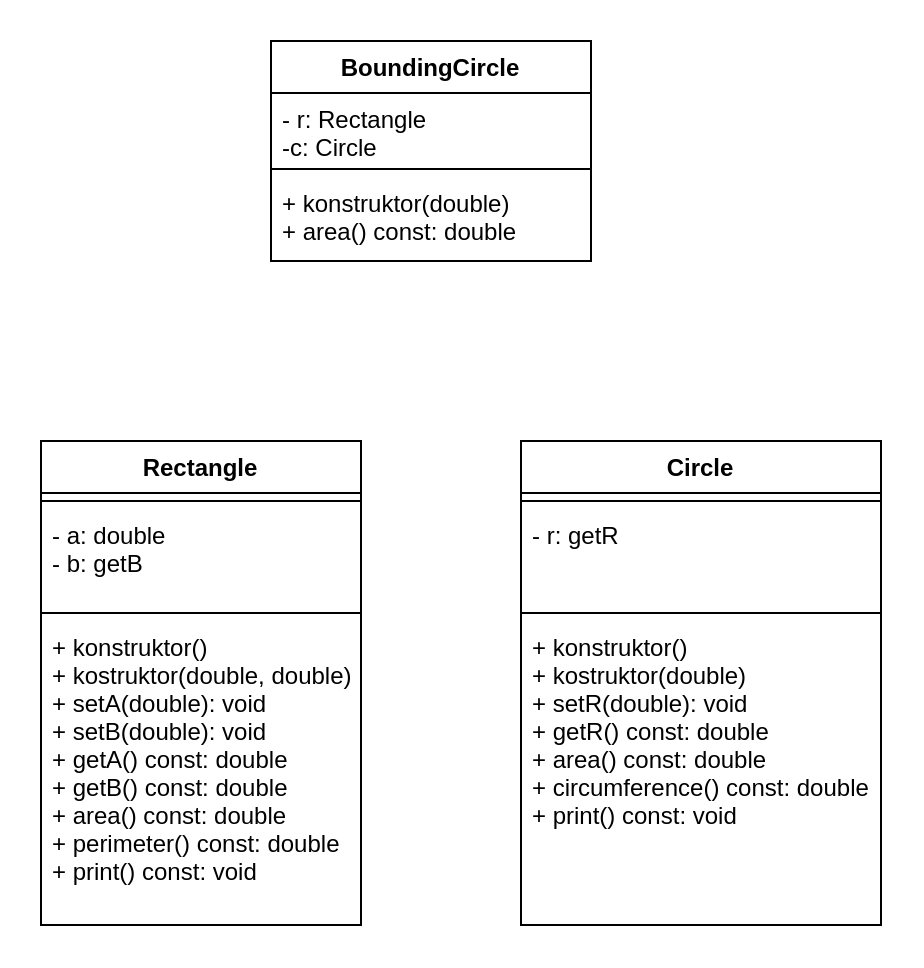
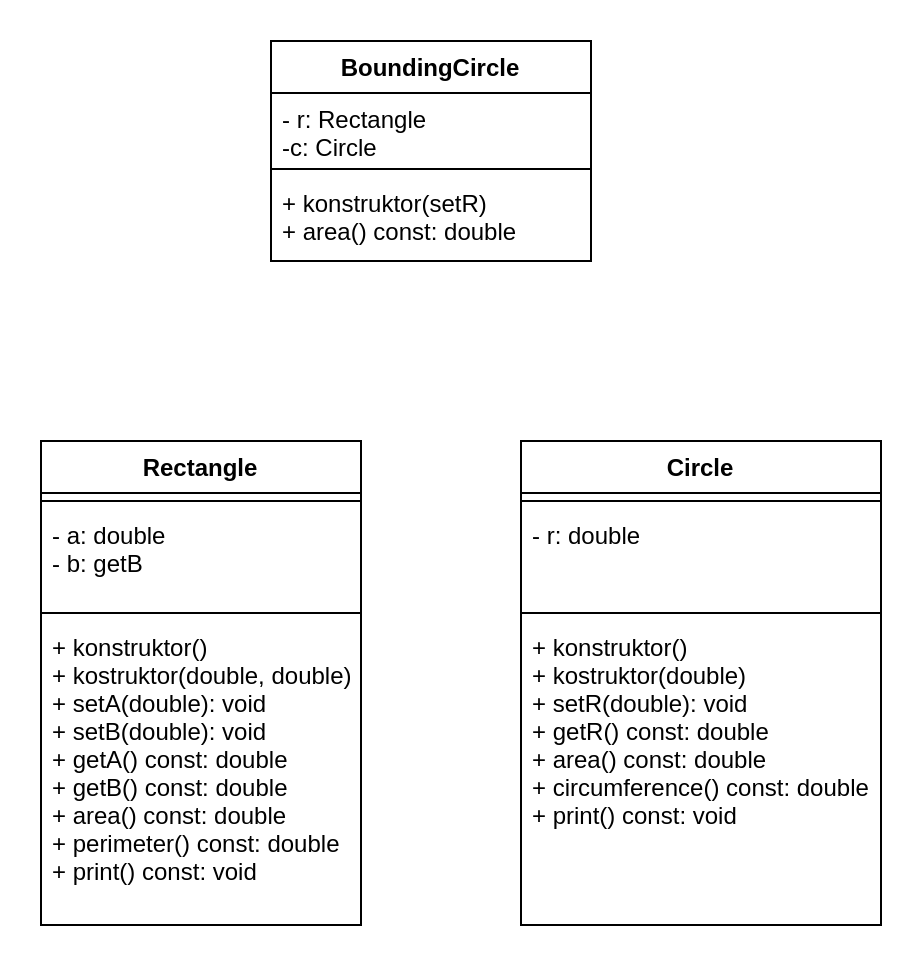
node "+ konstruktor(double) + area() const: double": label "+ konstruktor(double) + area() const: double" -> "+ konstruktor(setR) + area() const: double"
node "- r: getR": label "- r: getR" -> "- r: double"
